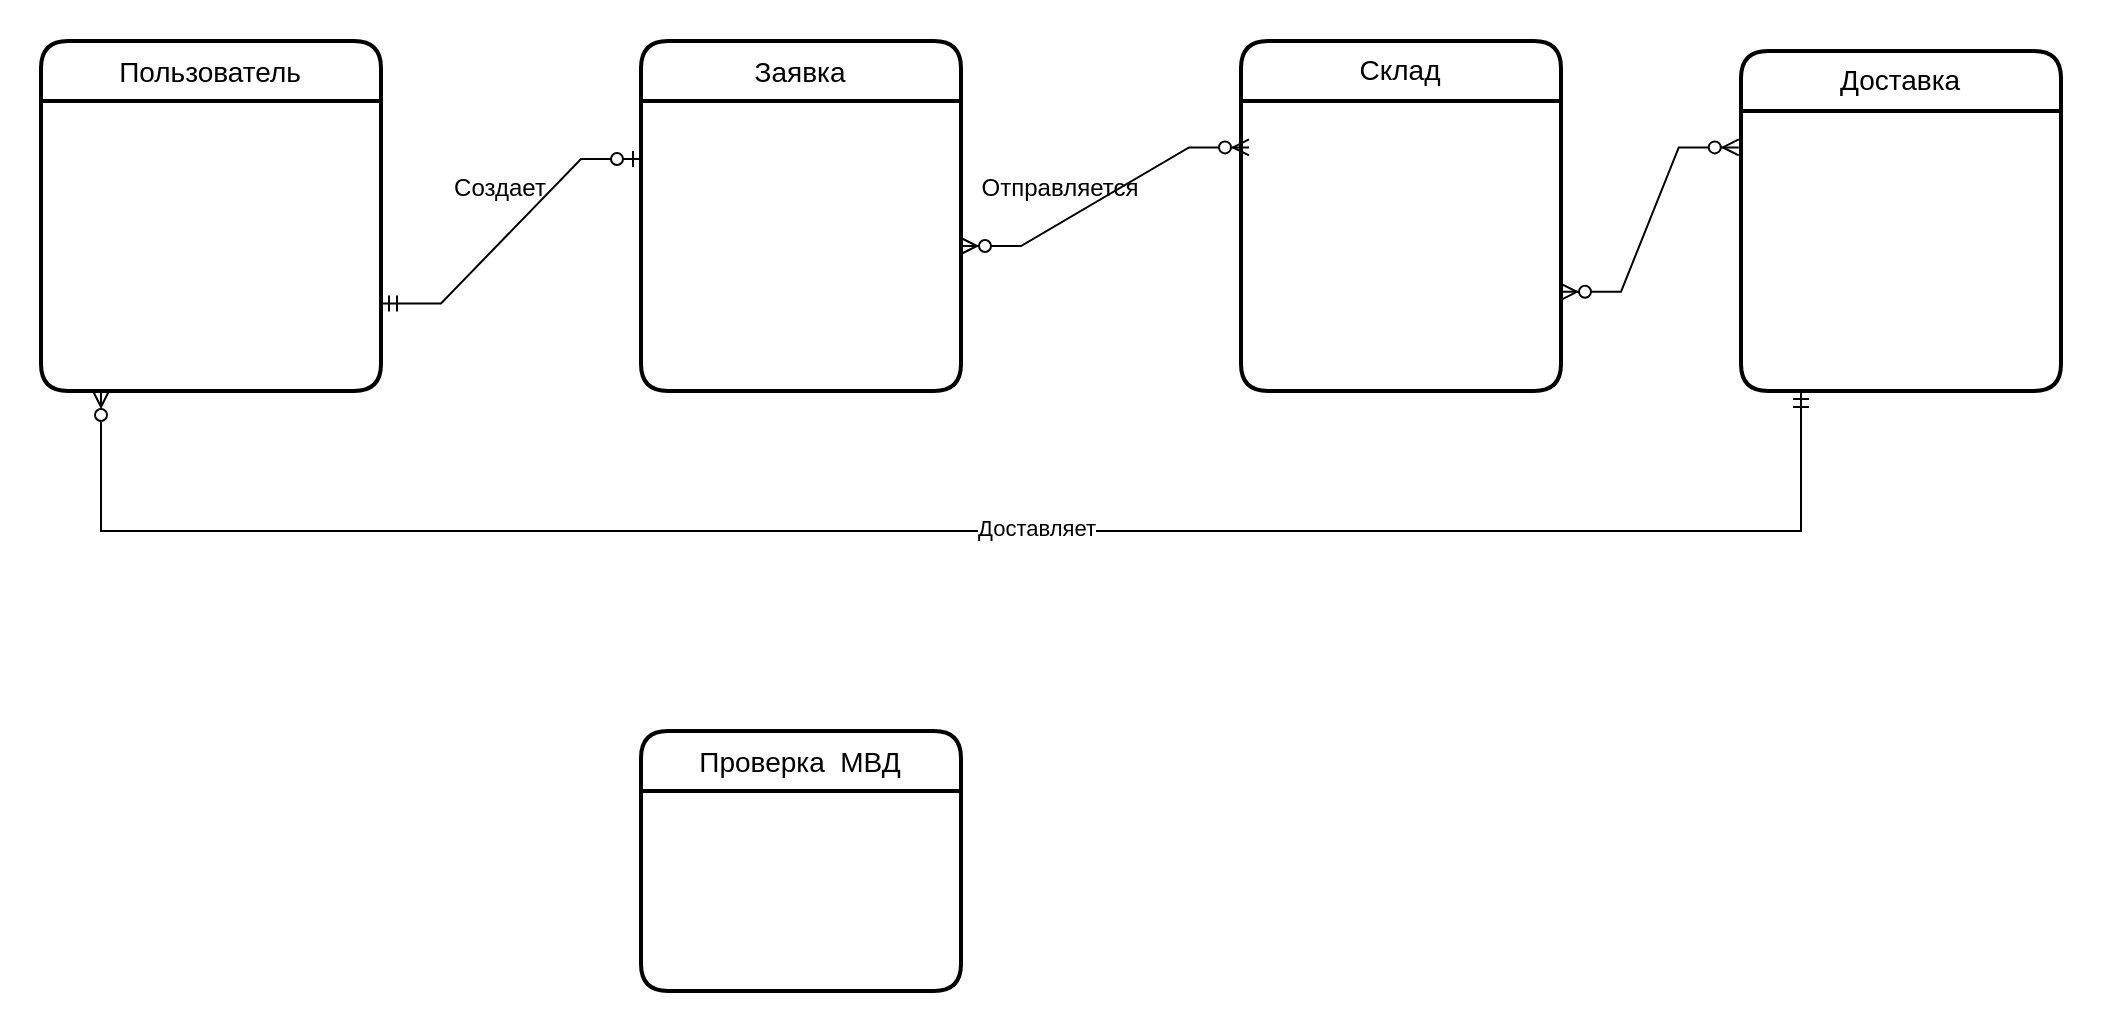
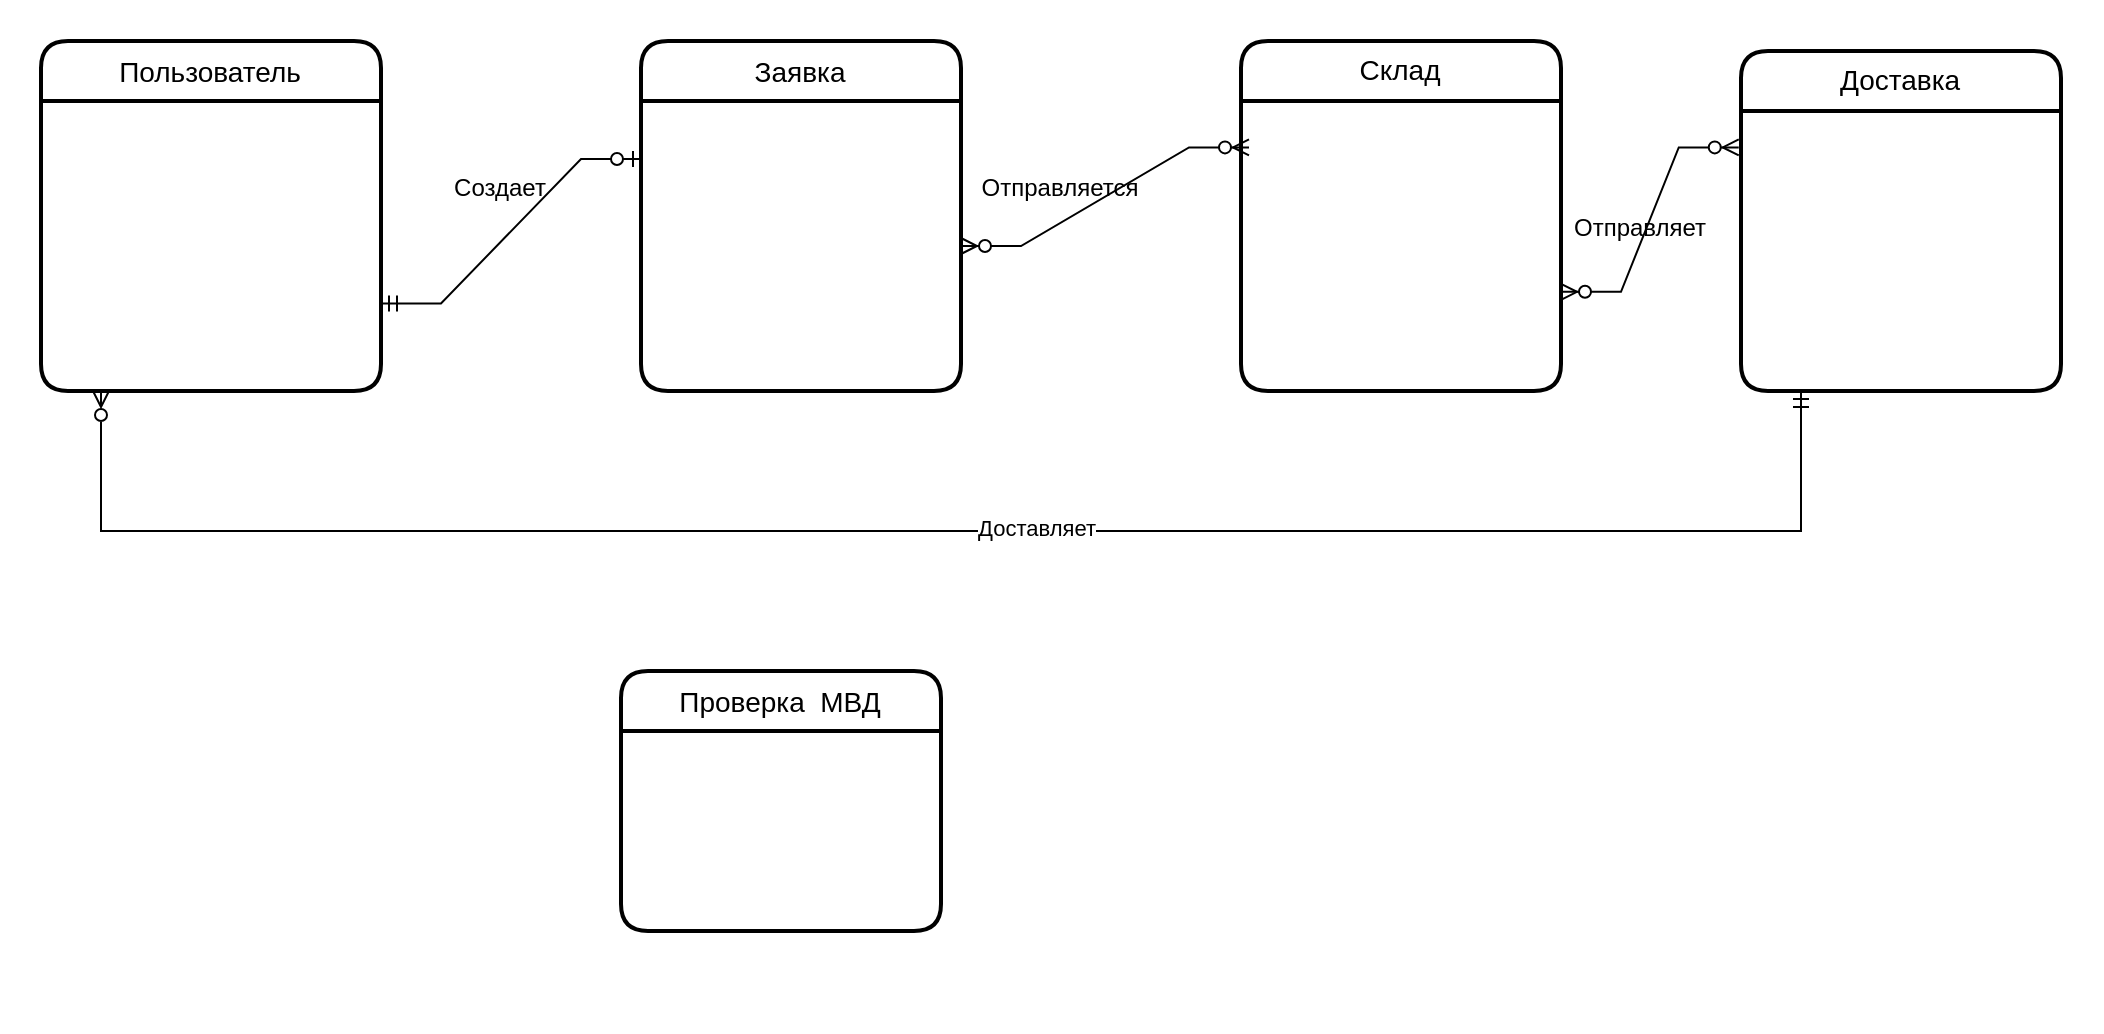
node "Отправляет": added
node "Проверка МВД": moved (801, 861) -> (781, 801)
